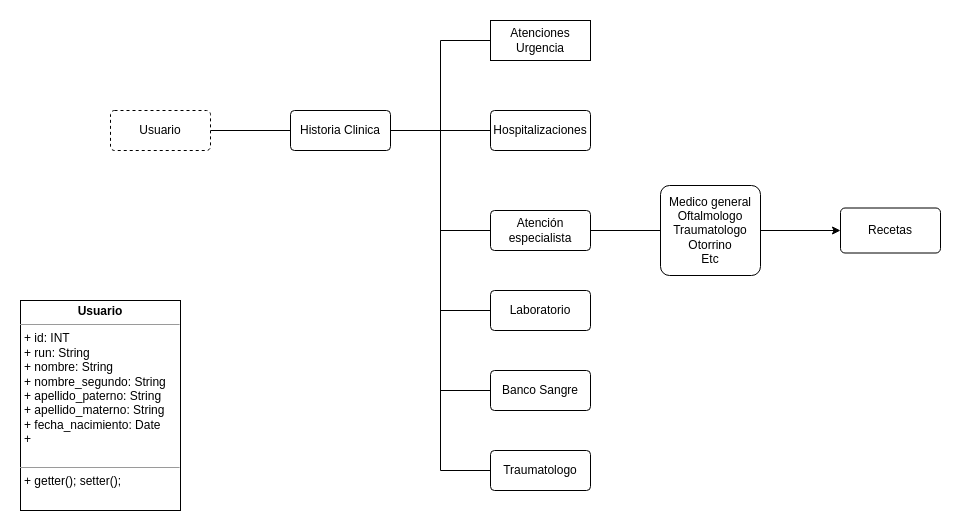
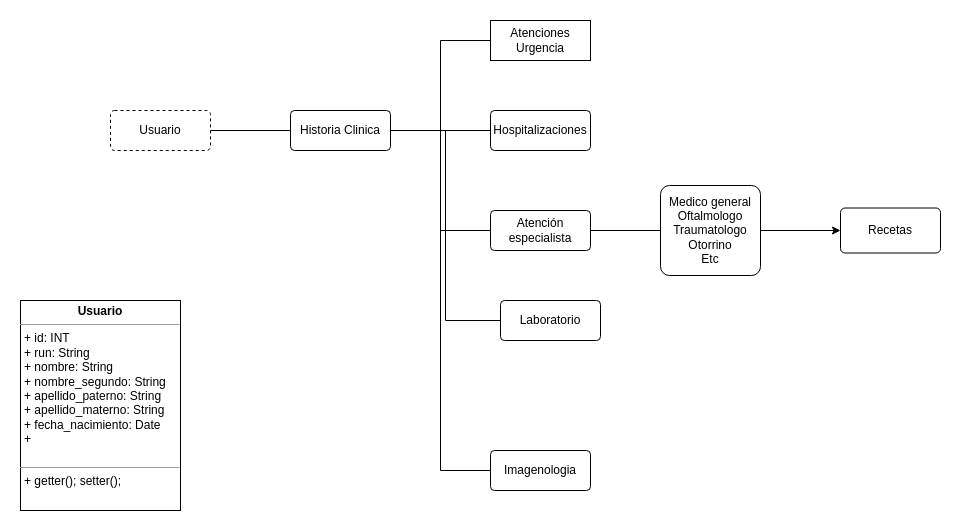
node "Laboratorio": moved (541, 311) -> (551, 321)
edge "Historia Clinica" -- "Banco Sangre": removed
node "Banco Sangre": removed
node "Traumatologo": label "Traumatologo" -> "Imagenologia"
